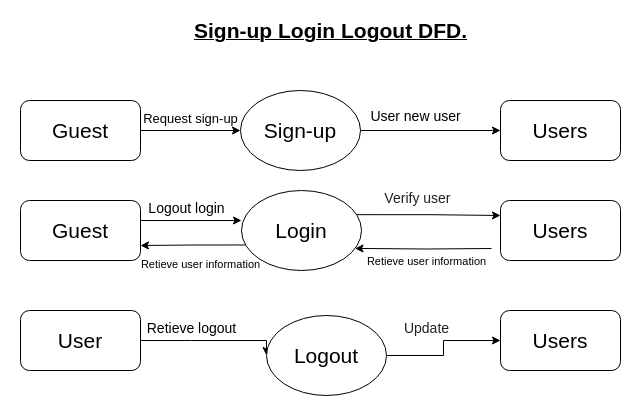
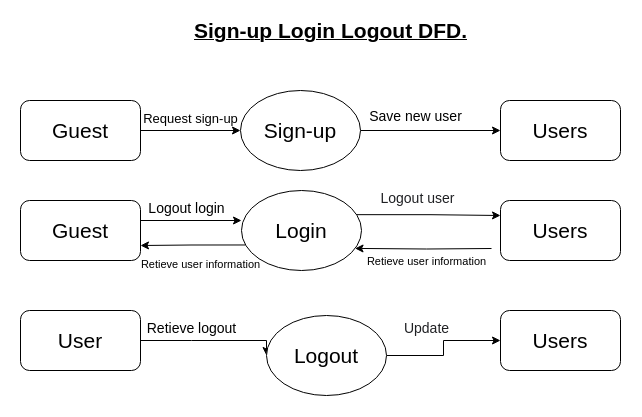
node "User new user": label "User new user" -> "Save new user"
node "Verify user": label "Verify user" -> "Logout user"
